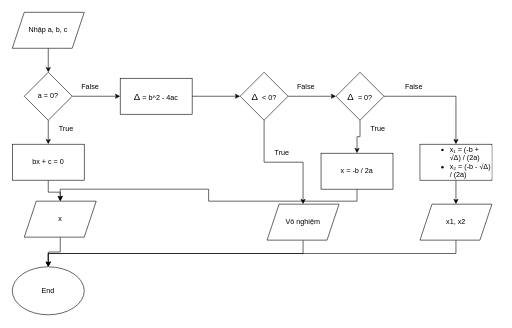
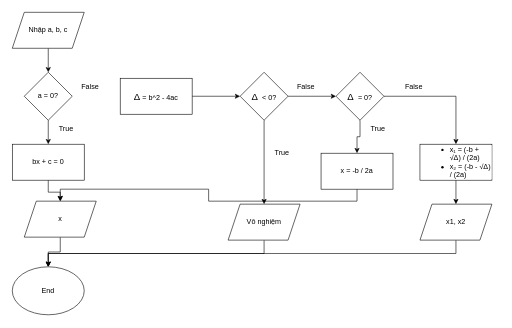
edge "a = 0?" -> "Δ = b^2 - 4ac": removed
node "Vô nghiệm": moved (303, 222) -> (264, 222)
